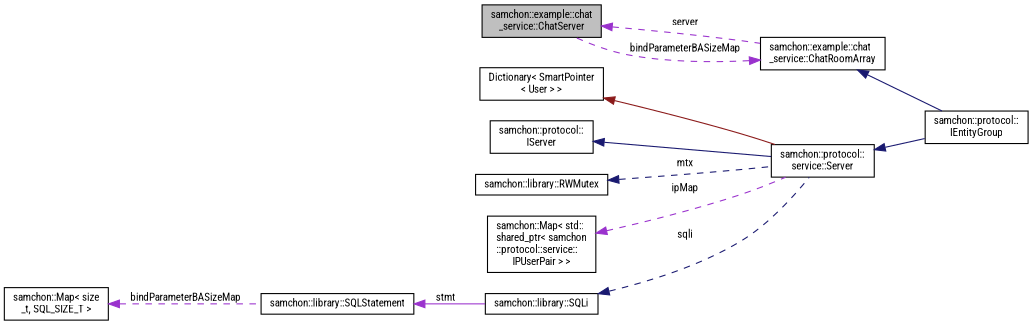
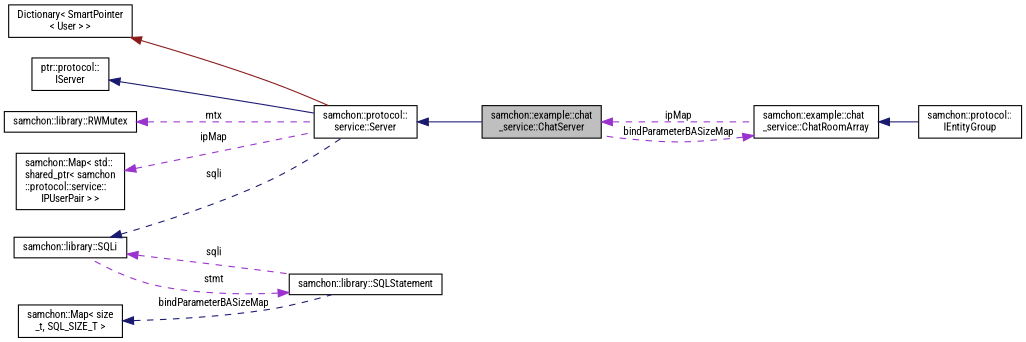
edge "samchon::example::chat _service::ChatRoomArray" -> "samchon::example::chat _service::ChatServer": label " server" -> " ipMap"
node "samchon::protocol:: IServer": label "samchon::protocol:: IServer" -> "ptr::protocol:: IServer"
edge "samchon::protocol:: IEntityGroup" -> "samchon::protocol:: service::Server": now "samchon::example::chat _service::ChatServer" -> "samchon::protocol:: service::Server"
edge "samchon::protocol:: service::Server" -> "samchon::library::RWMutex": color midnightblue -> darkorchid3
edge "samchon::library::SQLStatement" -> "samchon::library::SQLi": added, label "sqli"
edge "samchon::library::SQLStatement" -> "samchon::Map< size _t, SQL_SIZE_T >": color darkorchid3 -> midnightblue
edge "samchon::library::SQLi" -> "samchon::library::SQLStatement": style solid -> dashed
